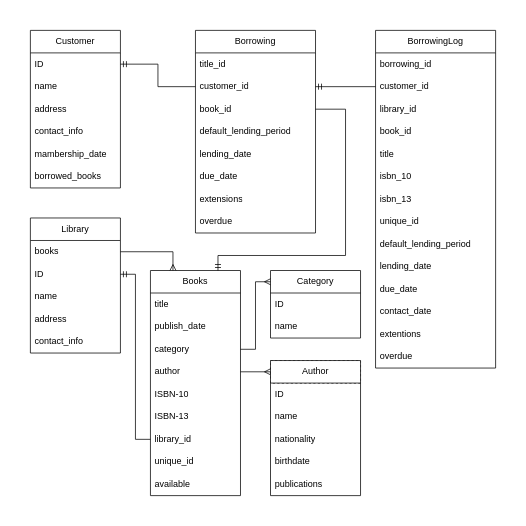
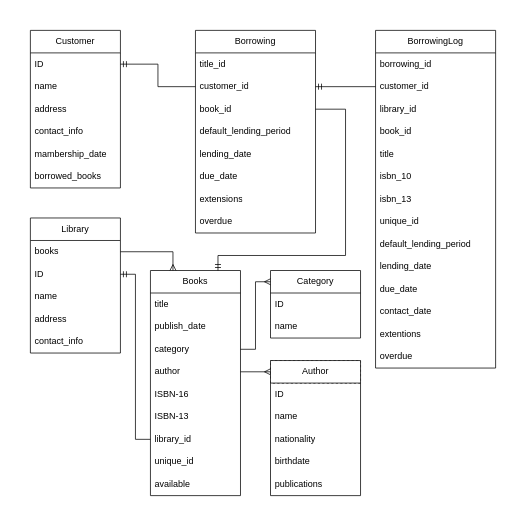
node "ISBN-10": label "ISBN-10" -> "ISBN-16"
